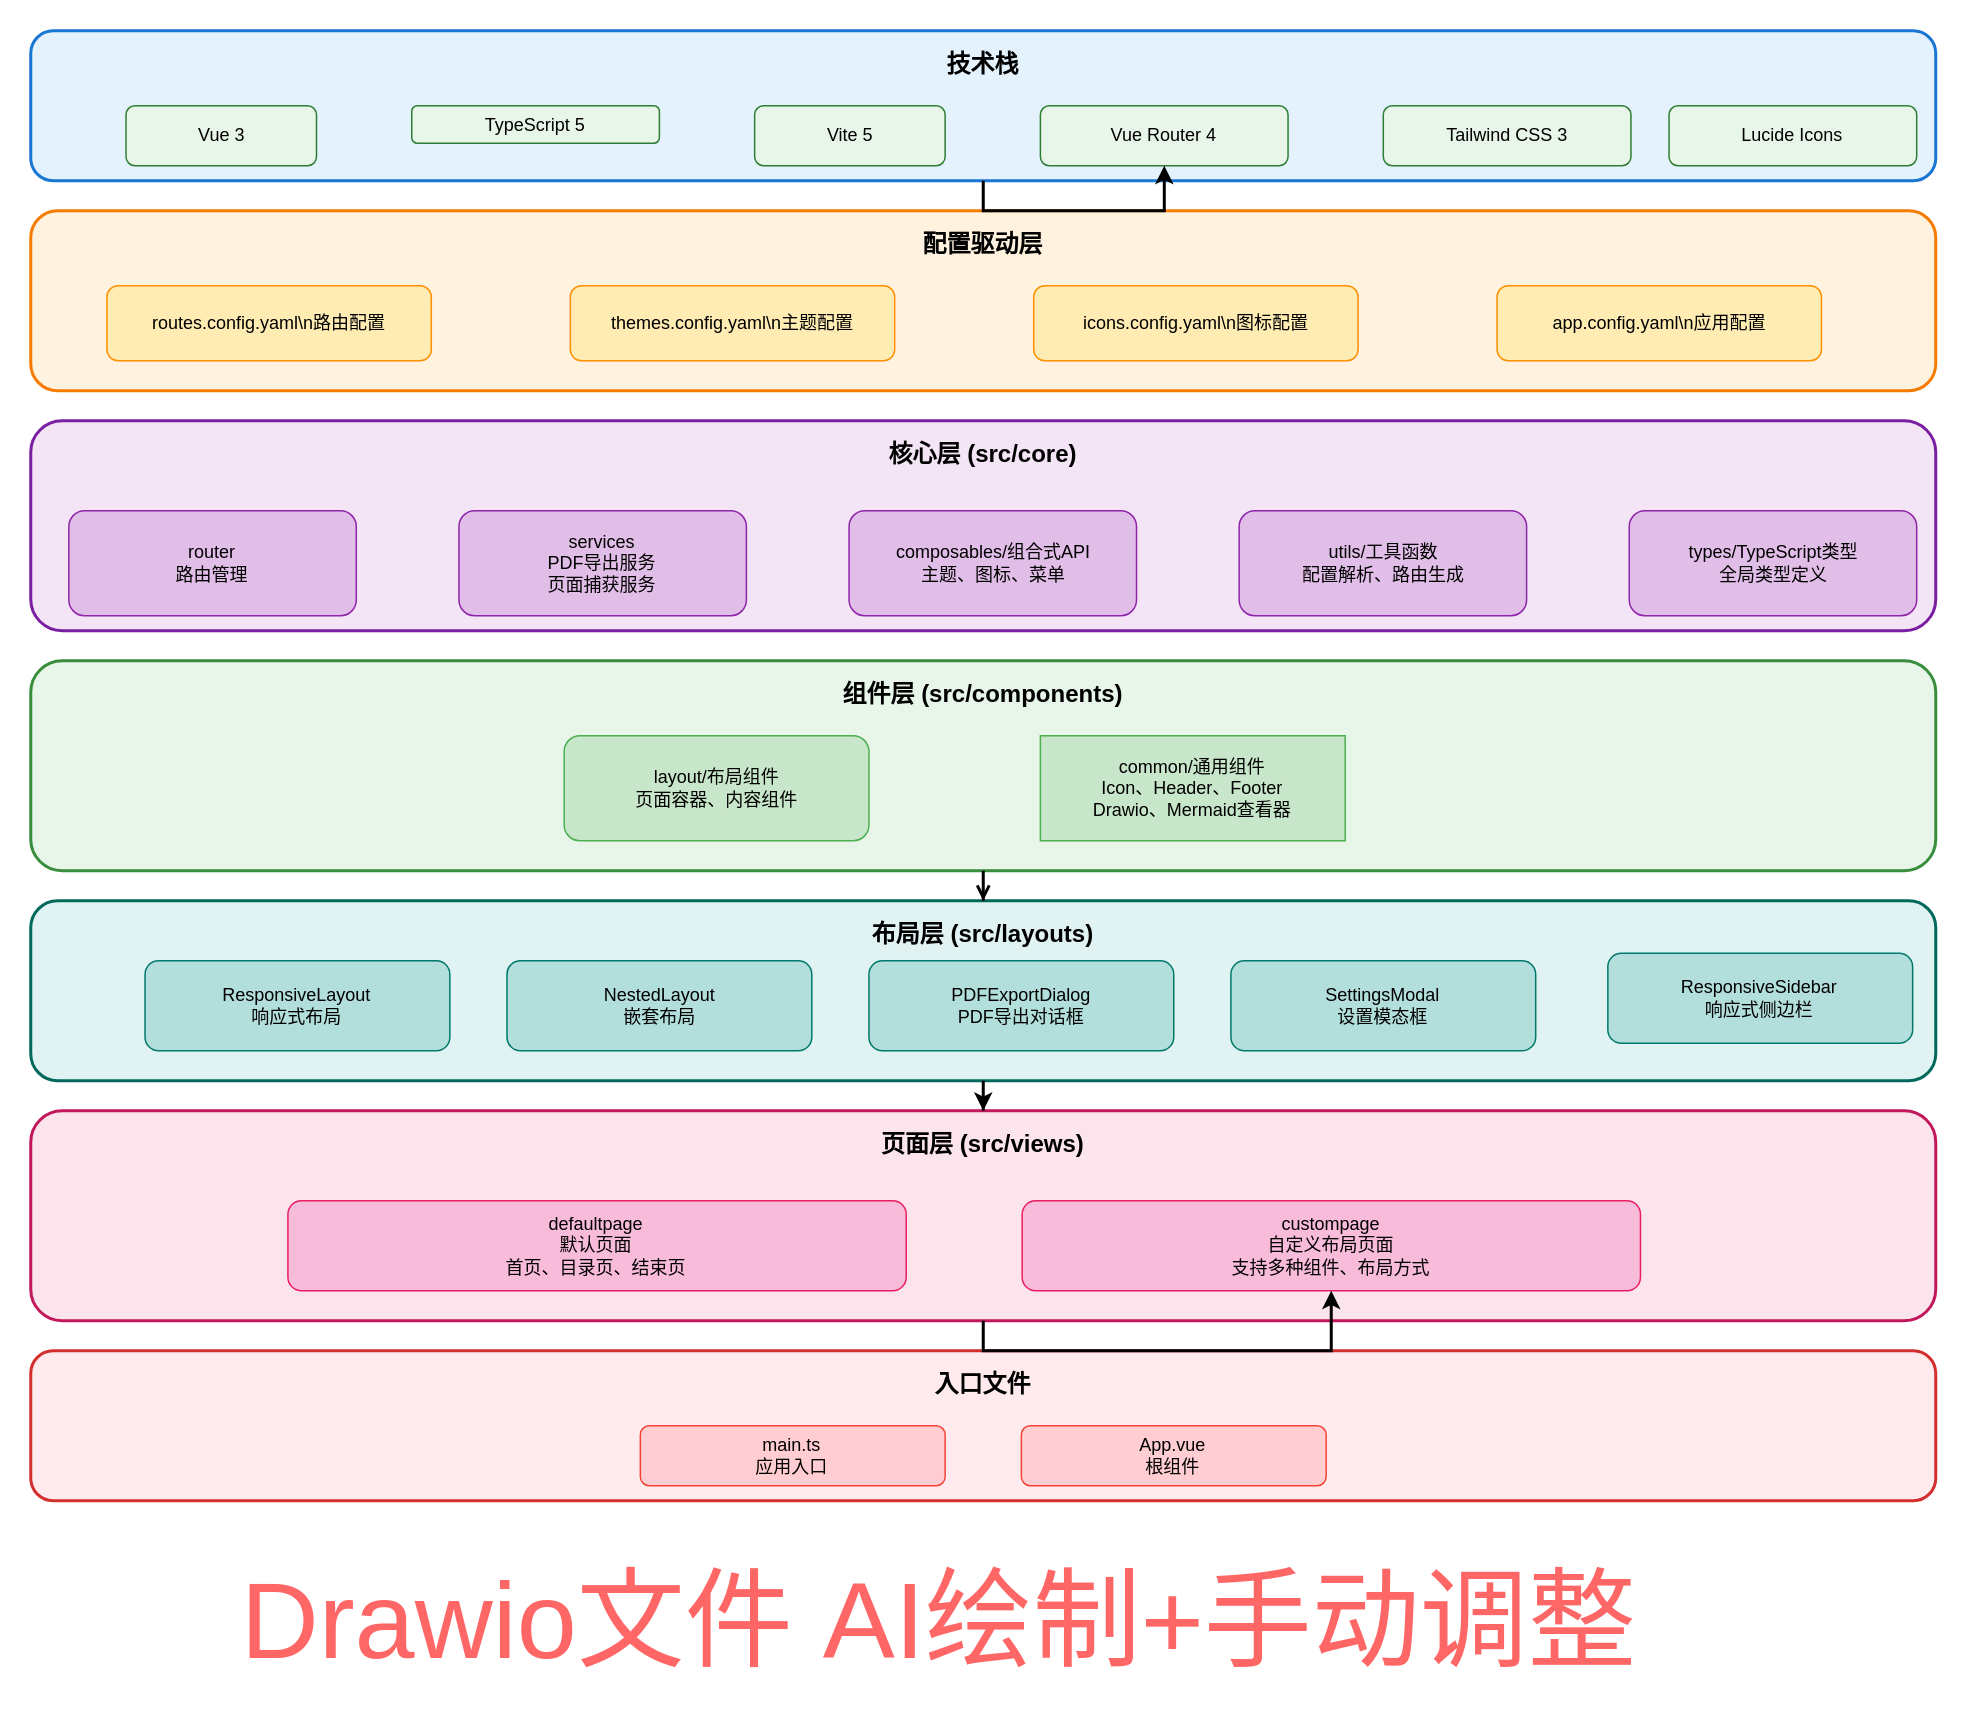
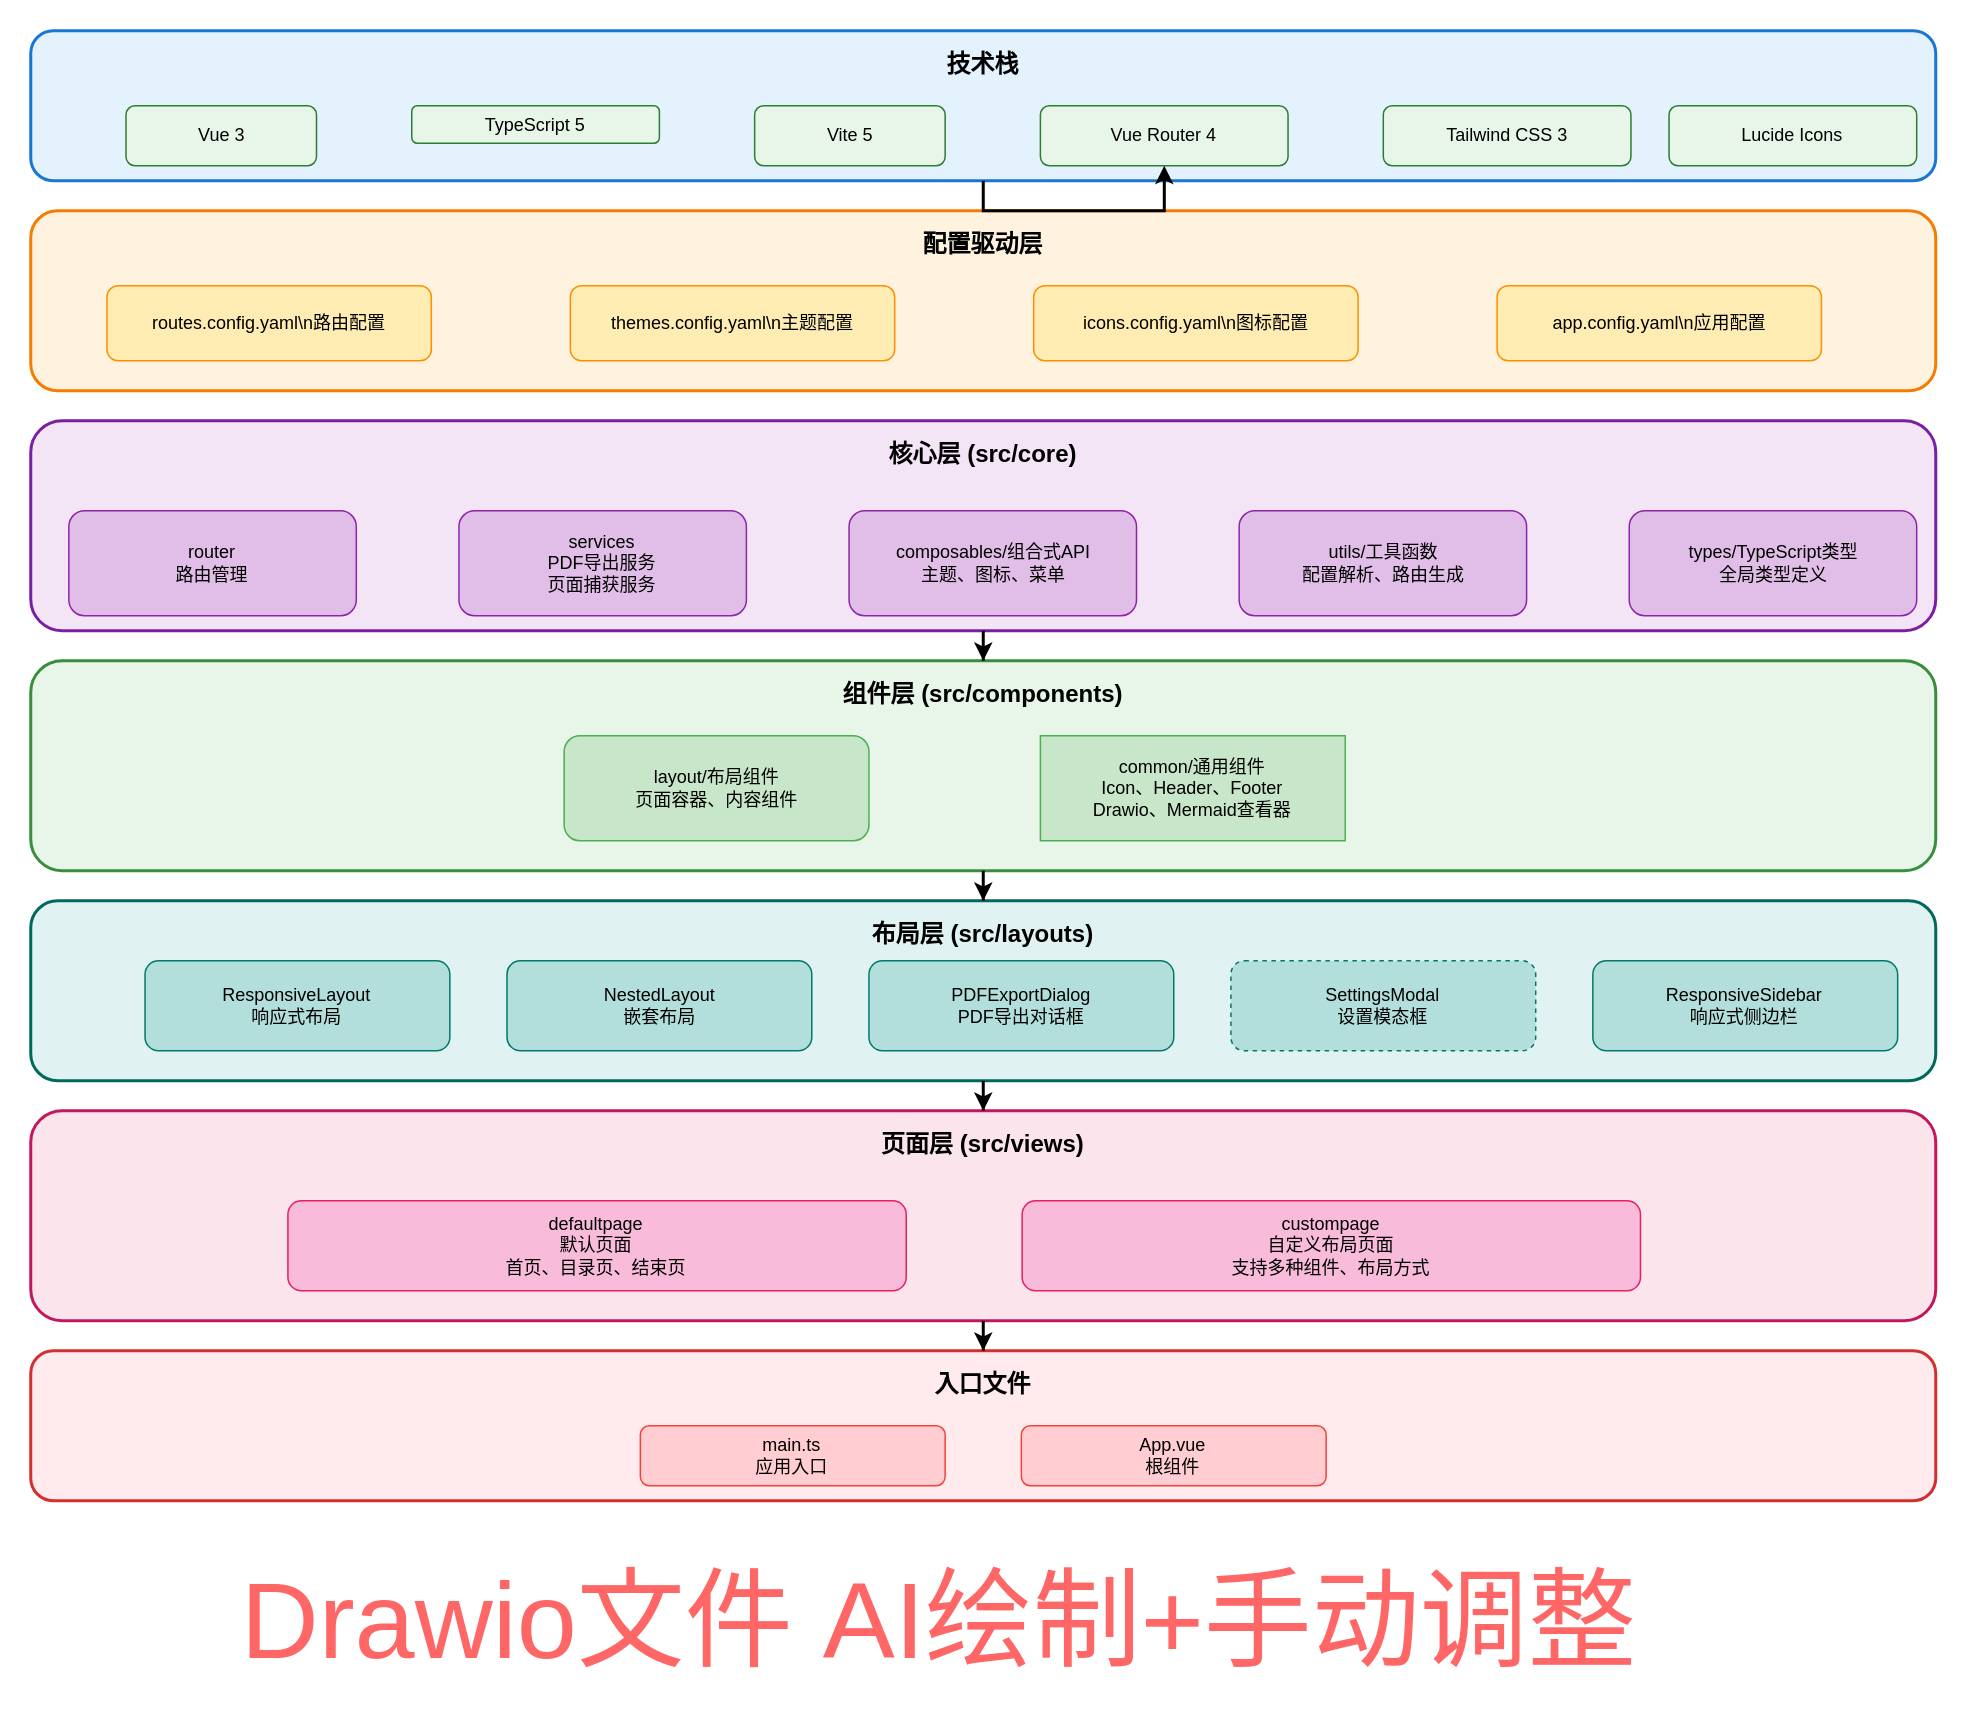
edge "核心层 (src/core)" -> "组件层 (src/components)": added
edge "组件层 (src/components)" -> "布局层 (src/layouts)": arrowhead open -> classic
node "ResponsiveSidebar 响应式侧边栏": moved (1760, 998) -> (1745, 1006)
node "SettingsModal 设置模态框": style solid -> dashed
edge "页面层 (src/views)" -> "custompage 自定义布局页面 支持多种组件、布局方式": now "页面层 (src/views)" -> "入口文件"
